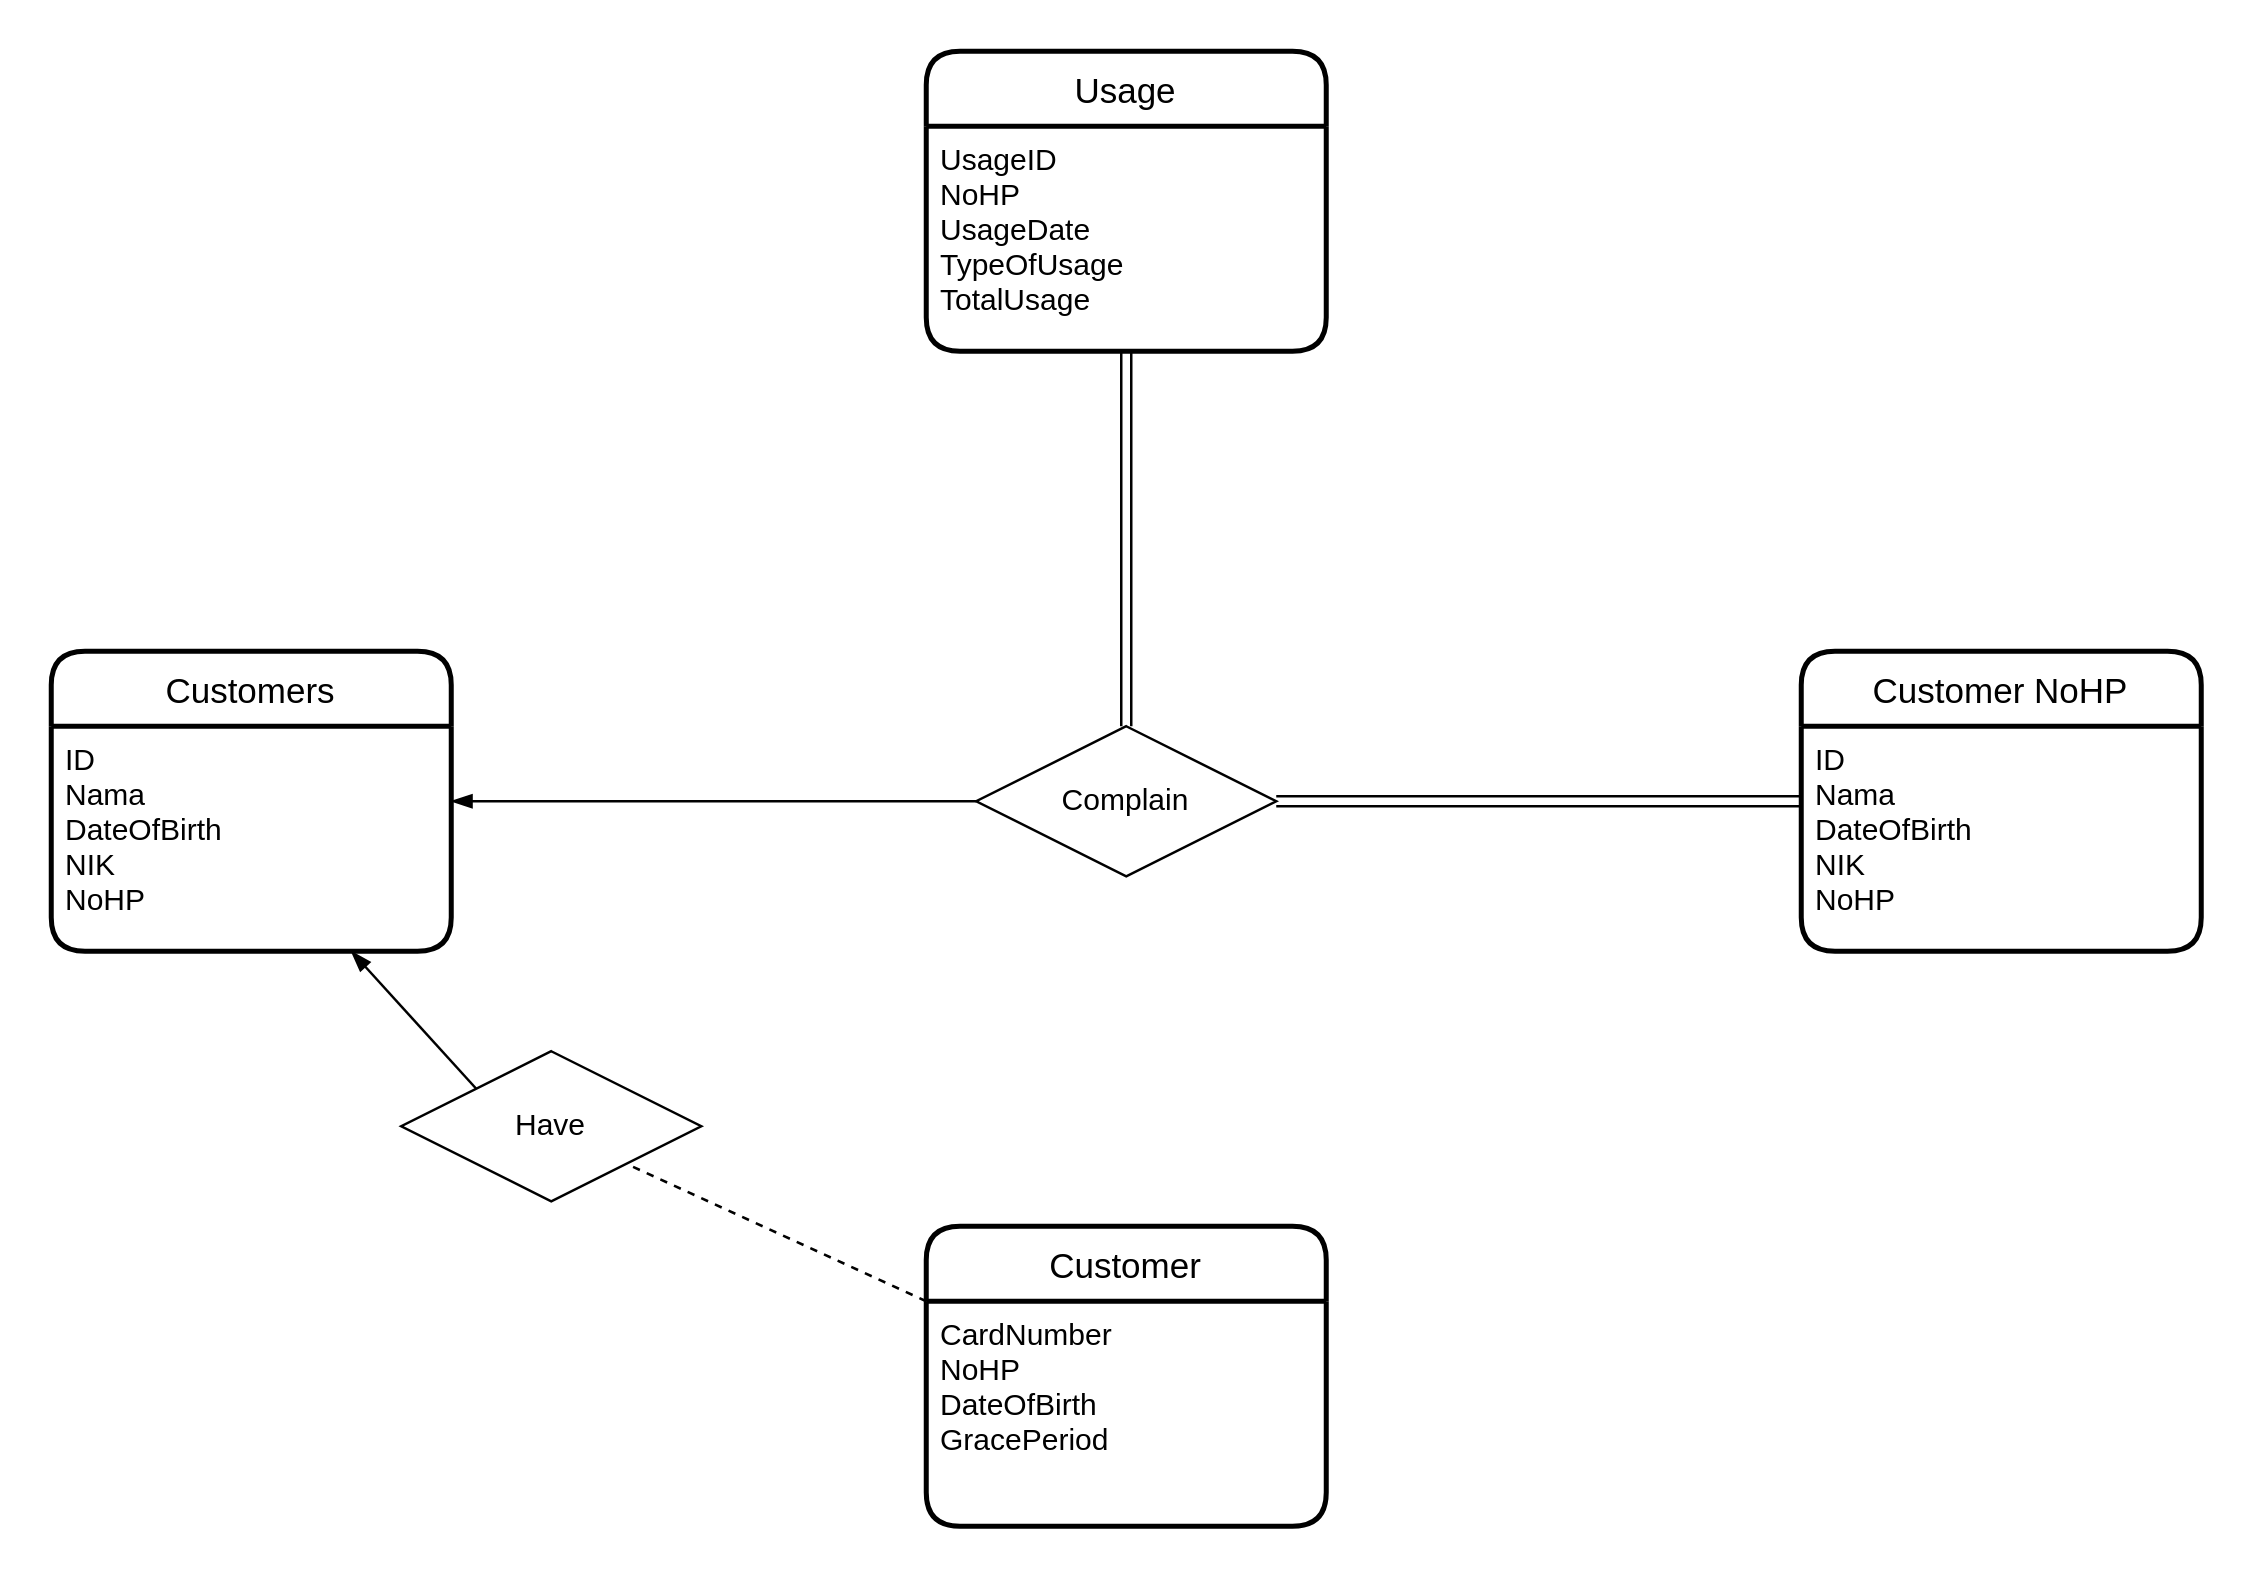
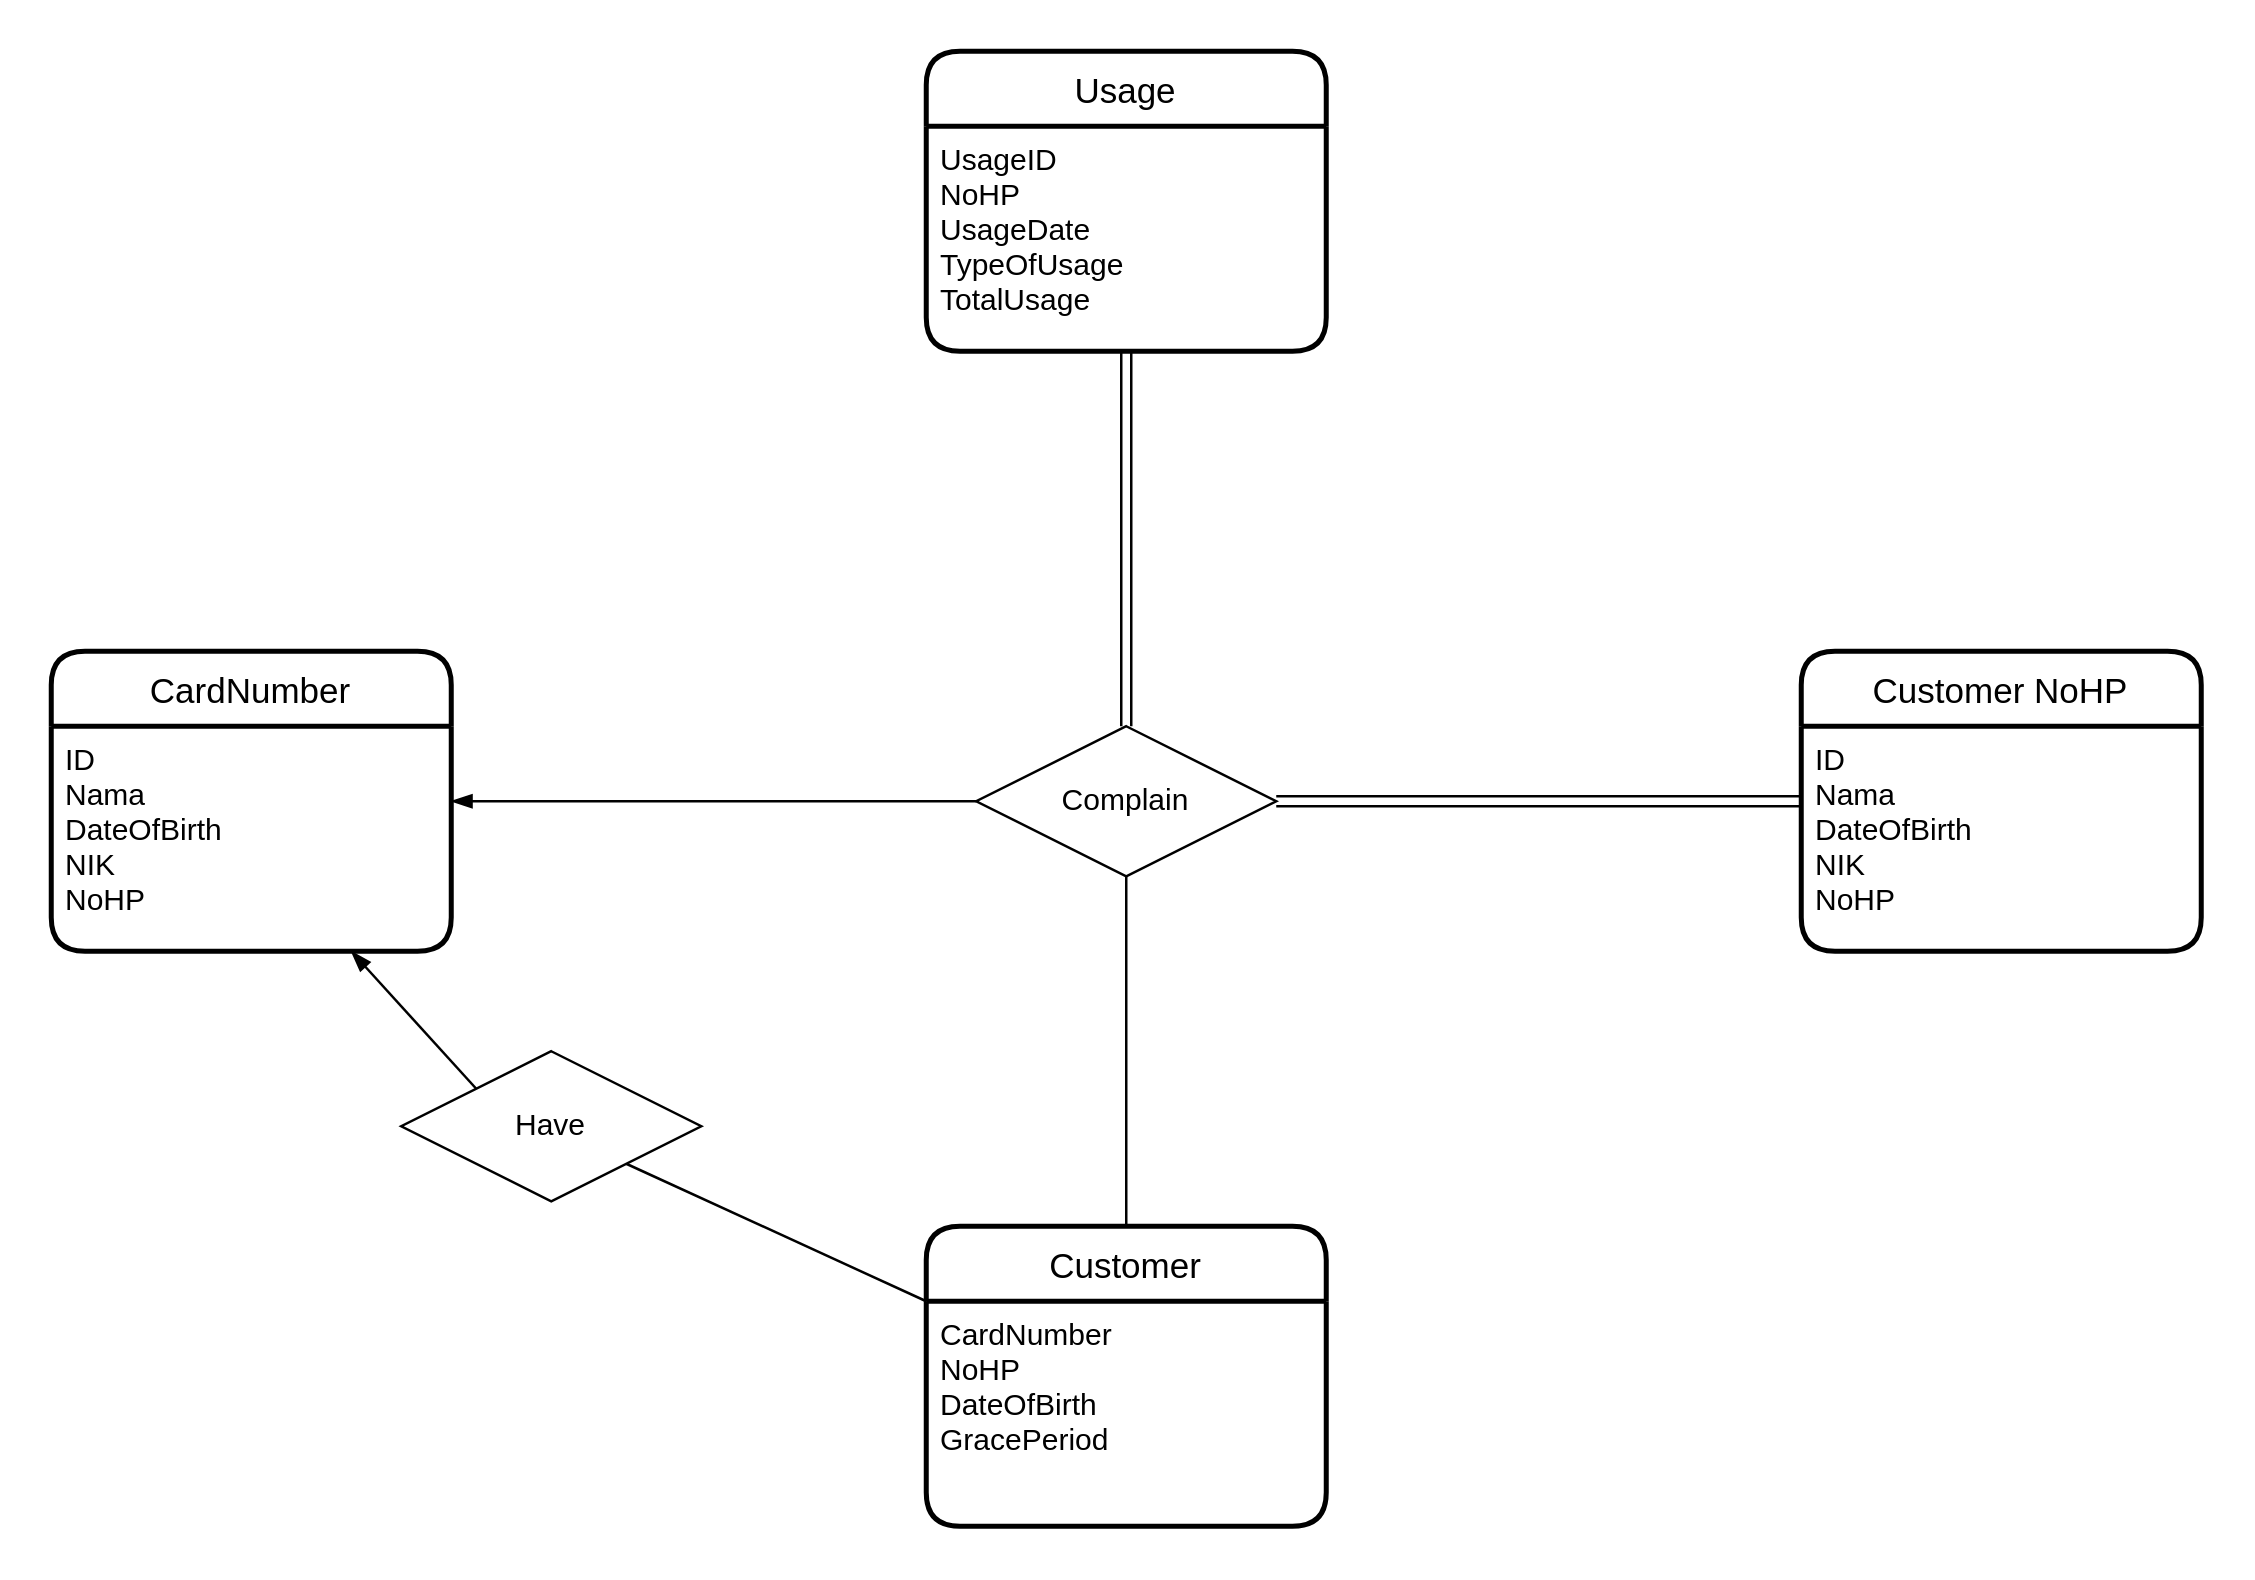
node "Customers": label "Customers" -> "CardNumber"
edge "Complain" -- "Customer": added
edge "Have" -- "CardNumber NoHP DateOfBirth GracePeriod": style dashed -> solid
